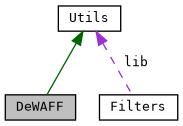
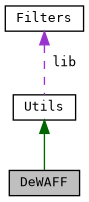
edge "Filters" -> "Utils": reversed
